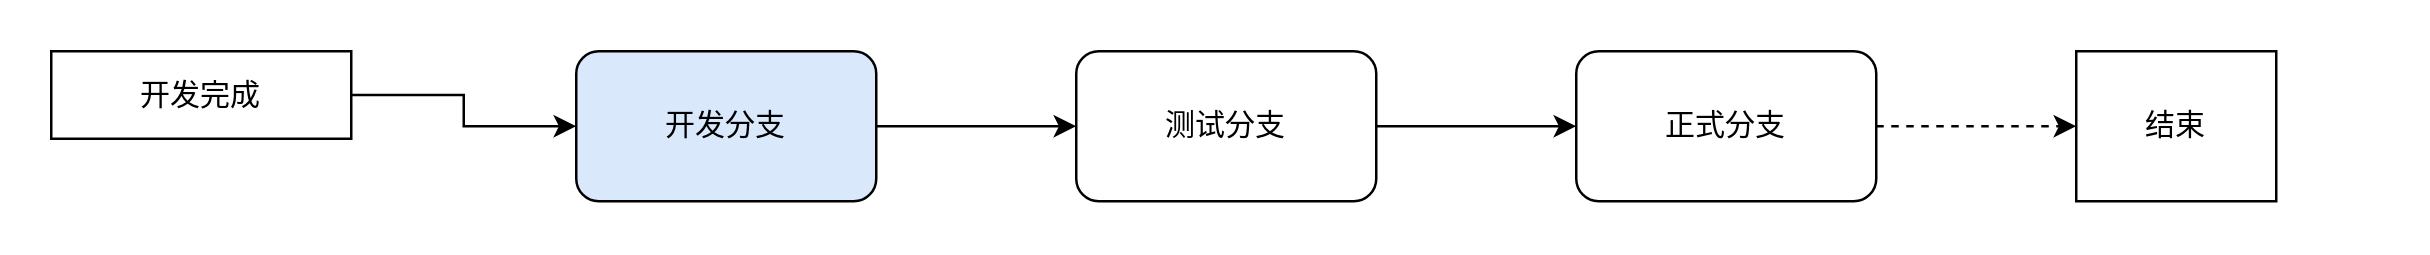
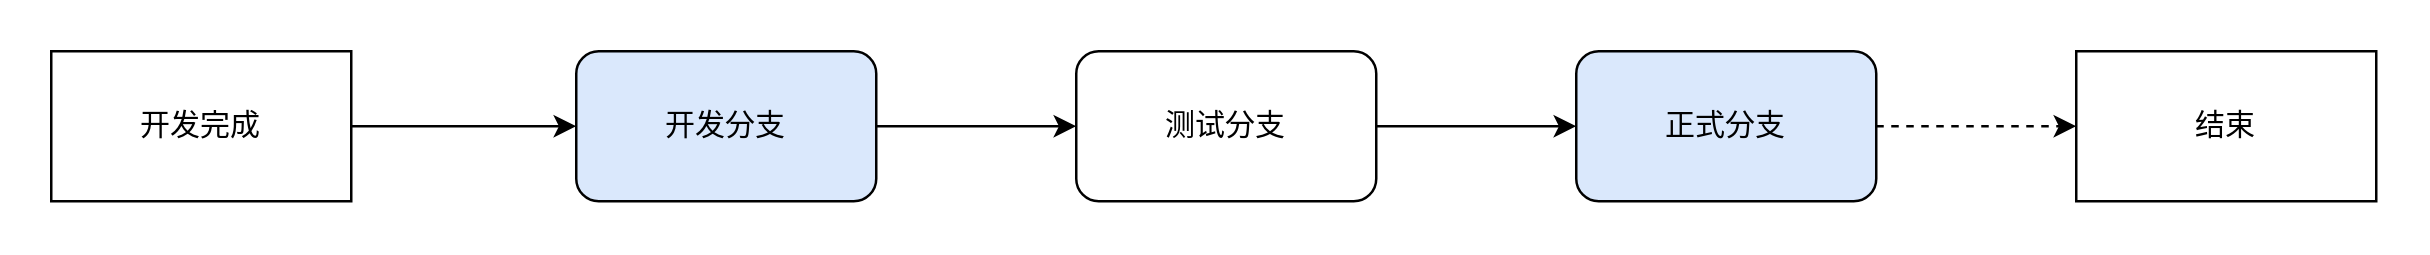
node "开发完成": size 300x88 -> 300x150
node "正式分支": fillcolor #ffffff -> #dae8fc
node "结束": size 200x150 -> 300x150
